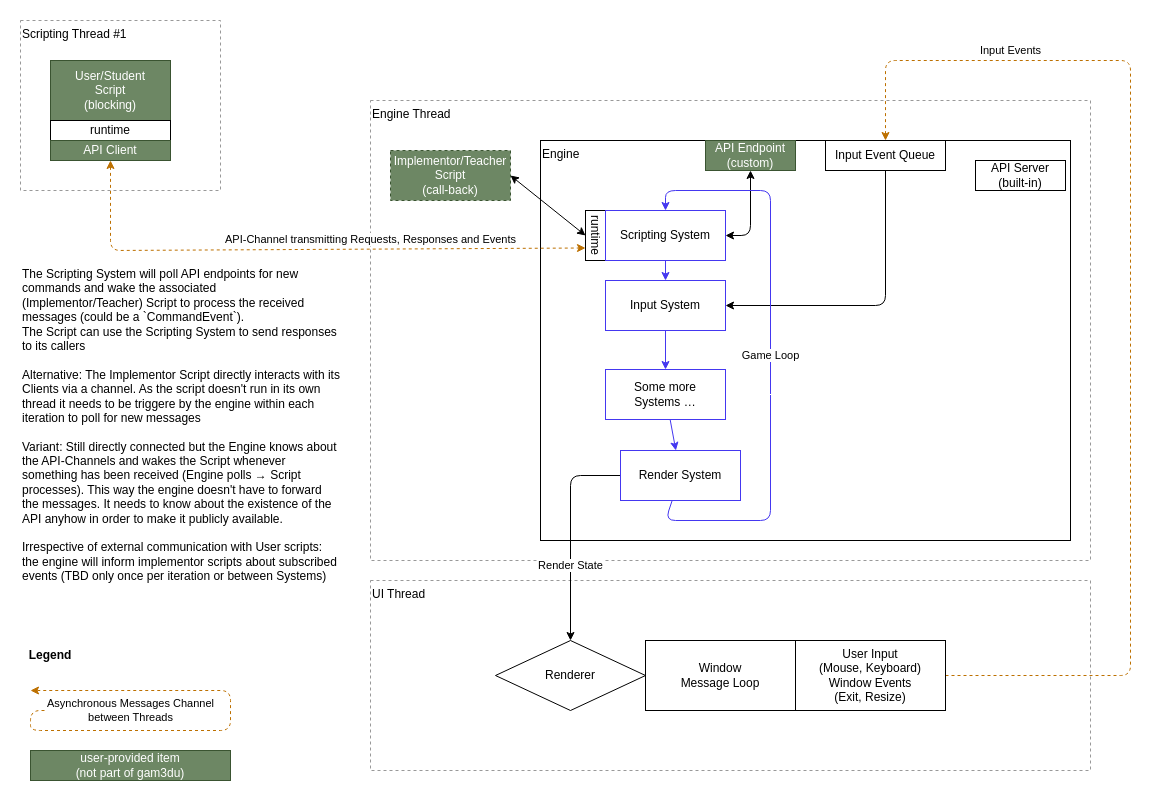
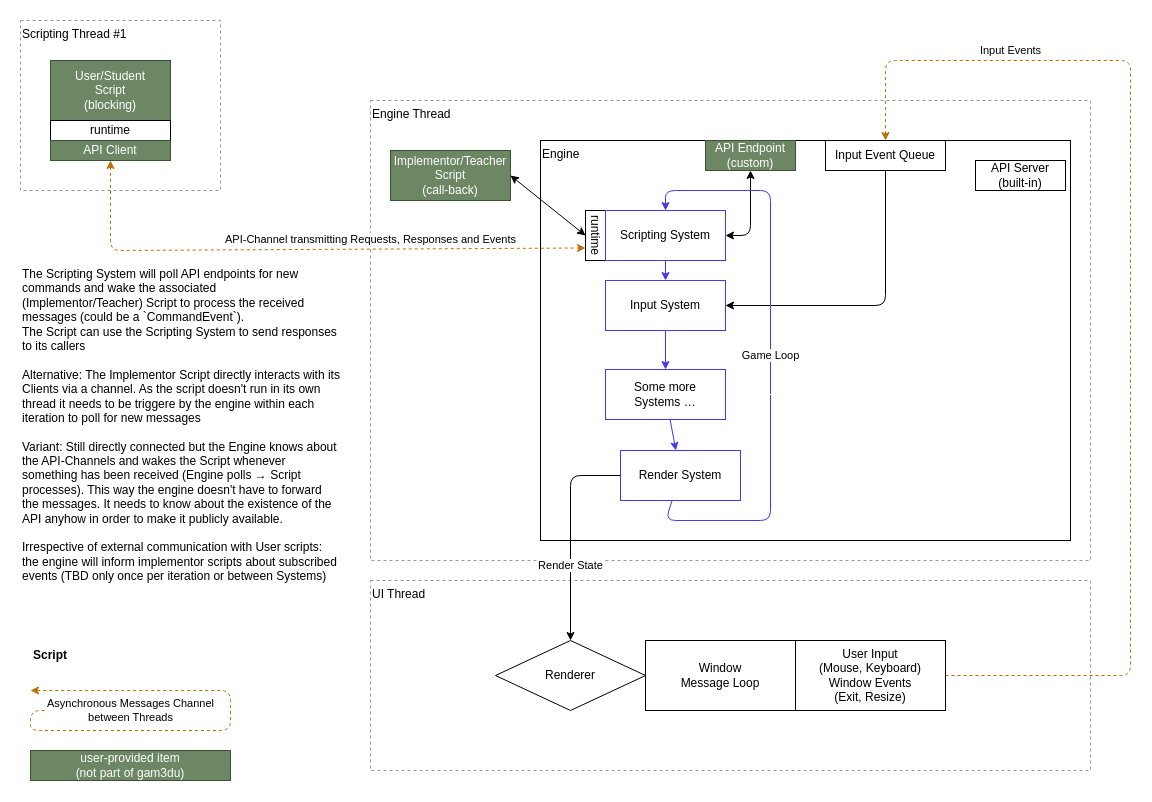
node "Implementor/Teacher Script (call-back)": style dashed -> solid
node "Legend": label "Legend" -> "Script"
